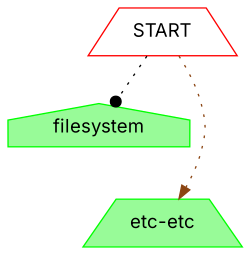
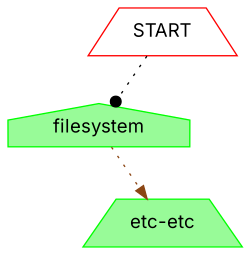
edge "START" -> "etc-etc": now "filesystem" -> "etc-etc"
